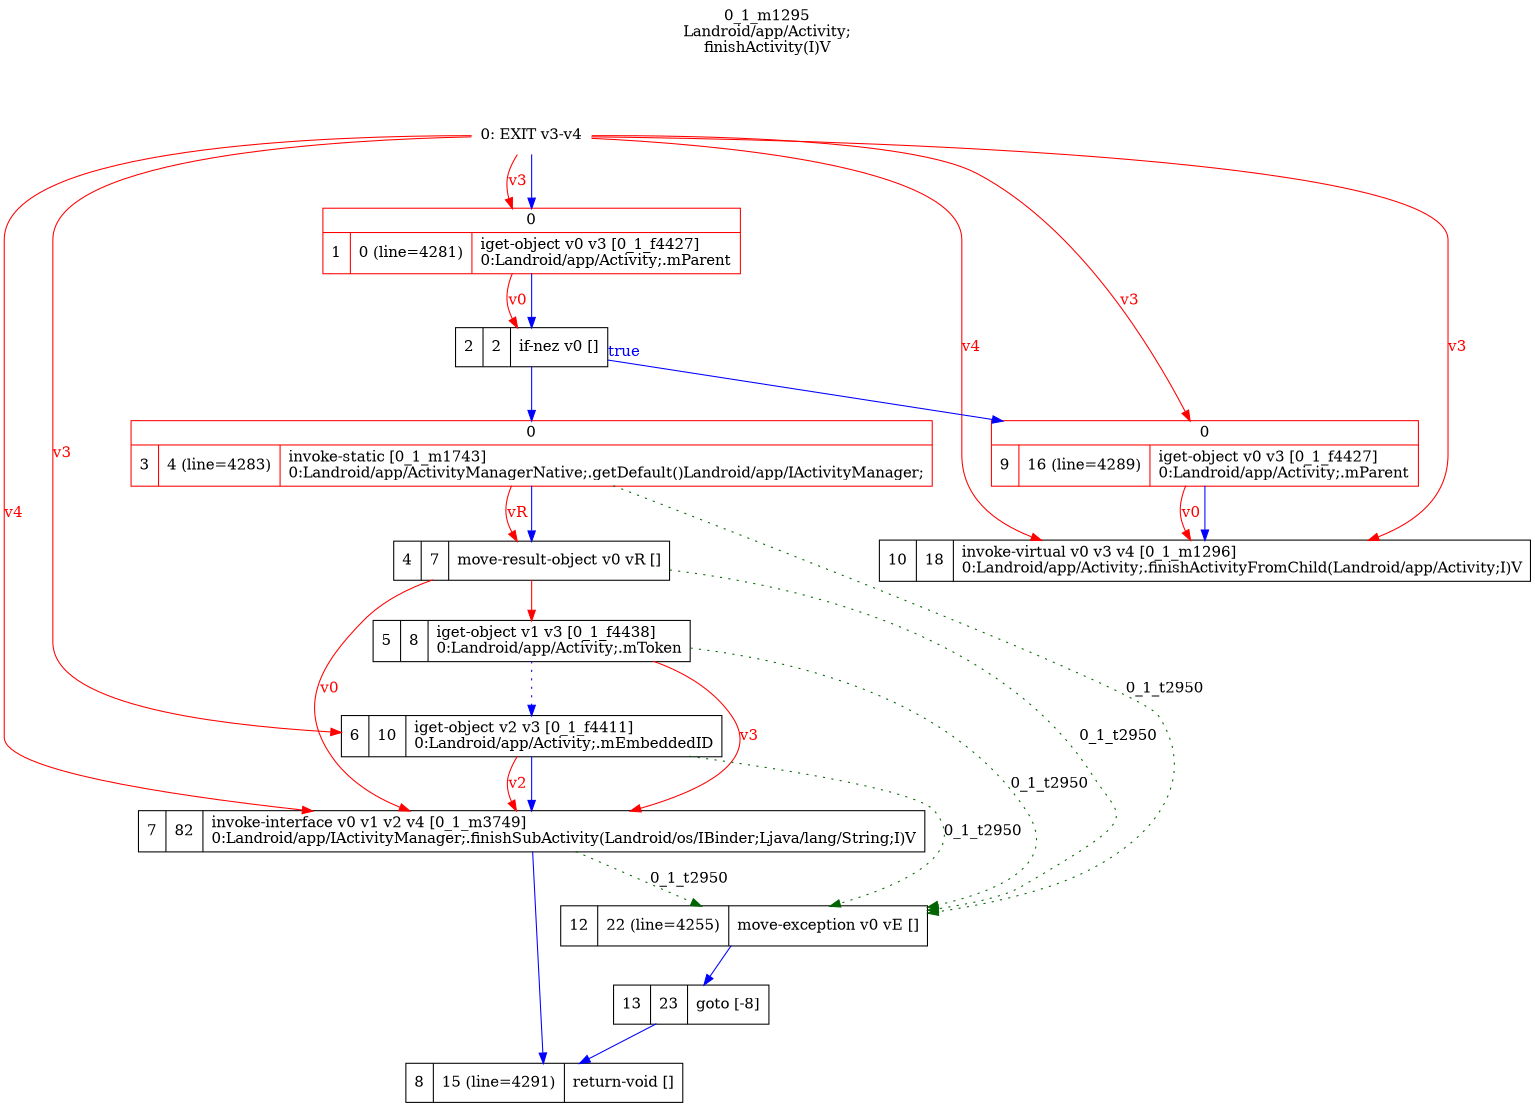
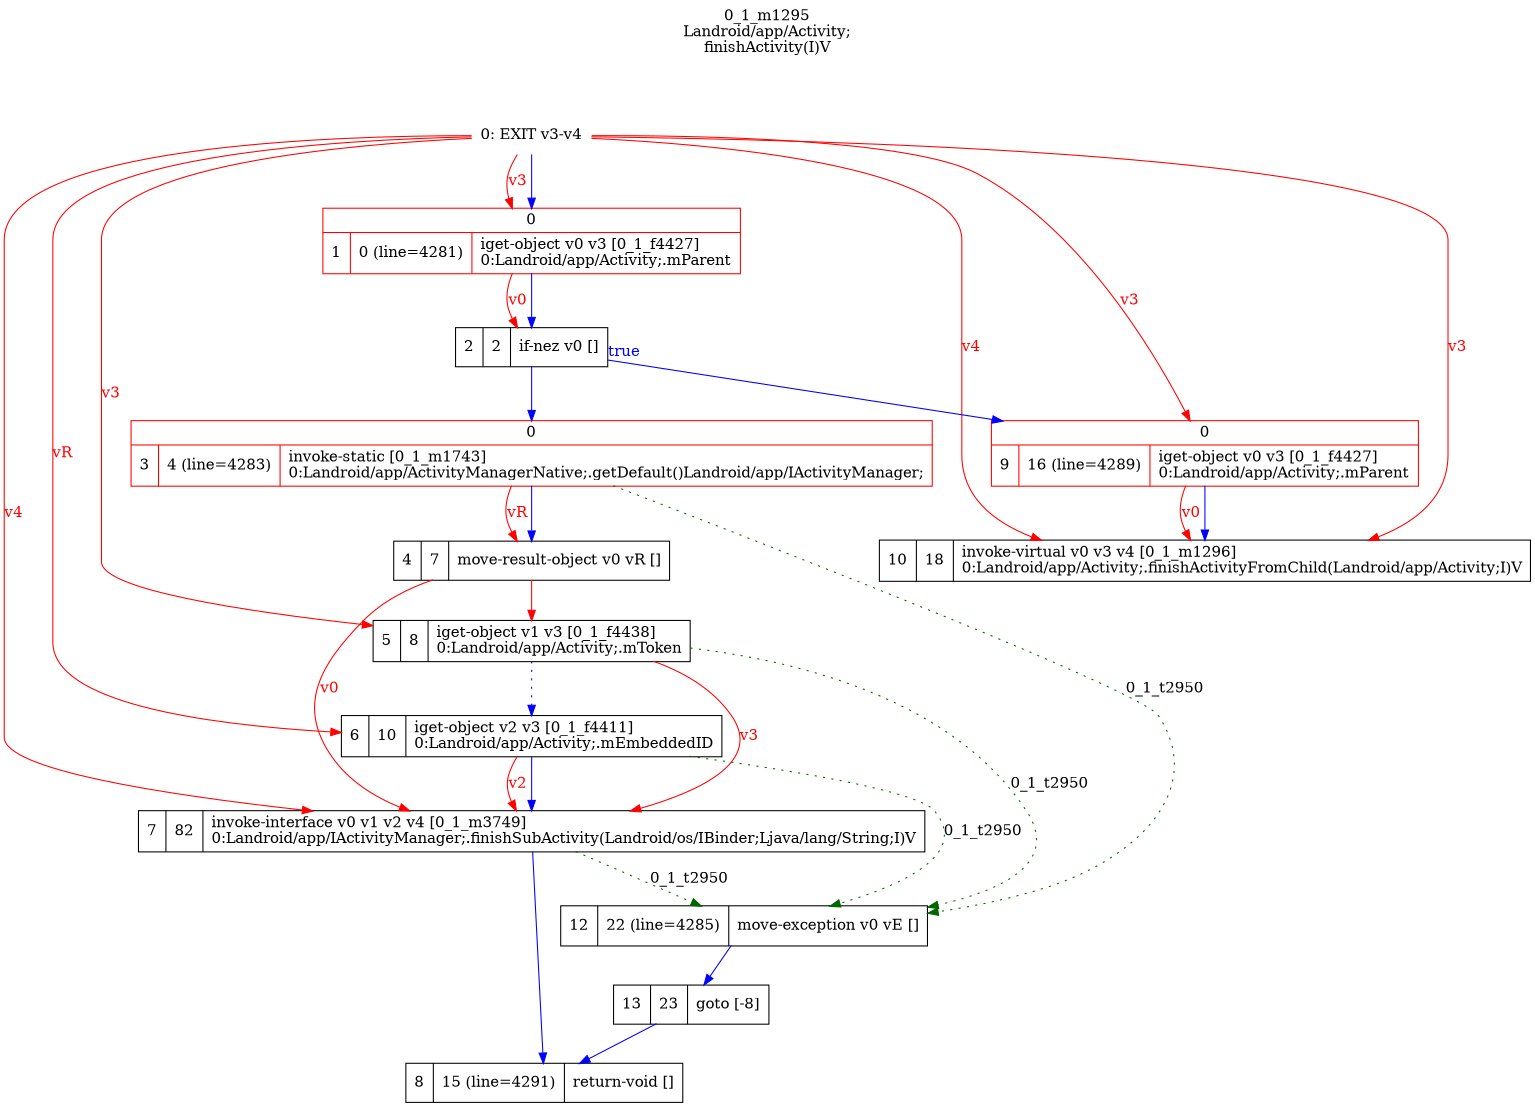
edge "0: EXIT v3-v4" -> "5": added, label "v3"
edge "0: EXIT v3-v4" -> "6": label "v3" -> "vR"
edge "4" -> "12": removed, label "0_1_t2950"
node "12": text "22 (line=4255)" -> "22 (line=4285)"
